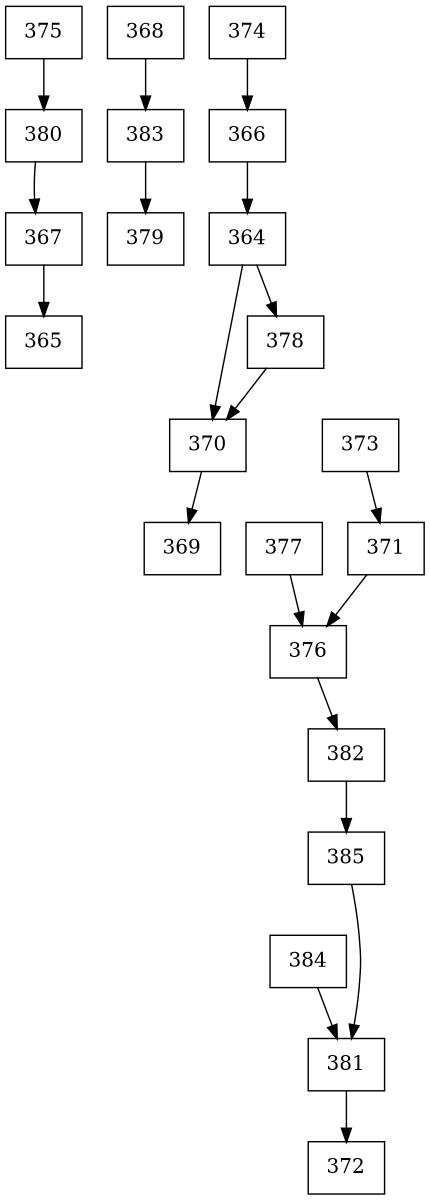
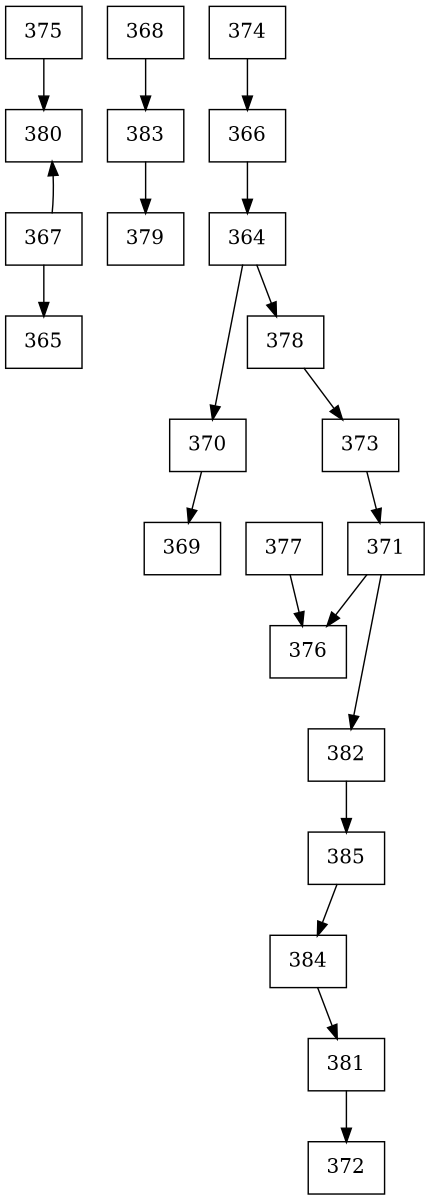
edge "380" -> "367": reversed
edge "378" -> "370": now "378" -> "373"
edge "376" -> "382": now "371" -> "382"
edge "385" -> "381": now "385" -> "384"
